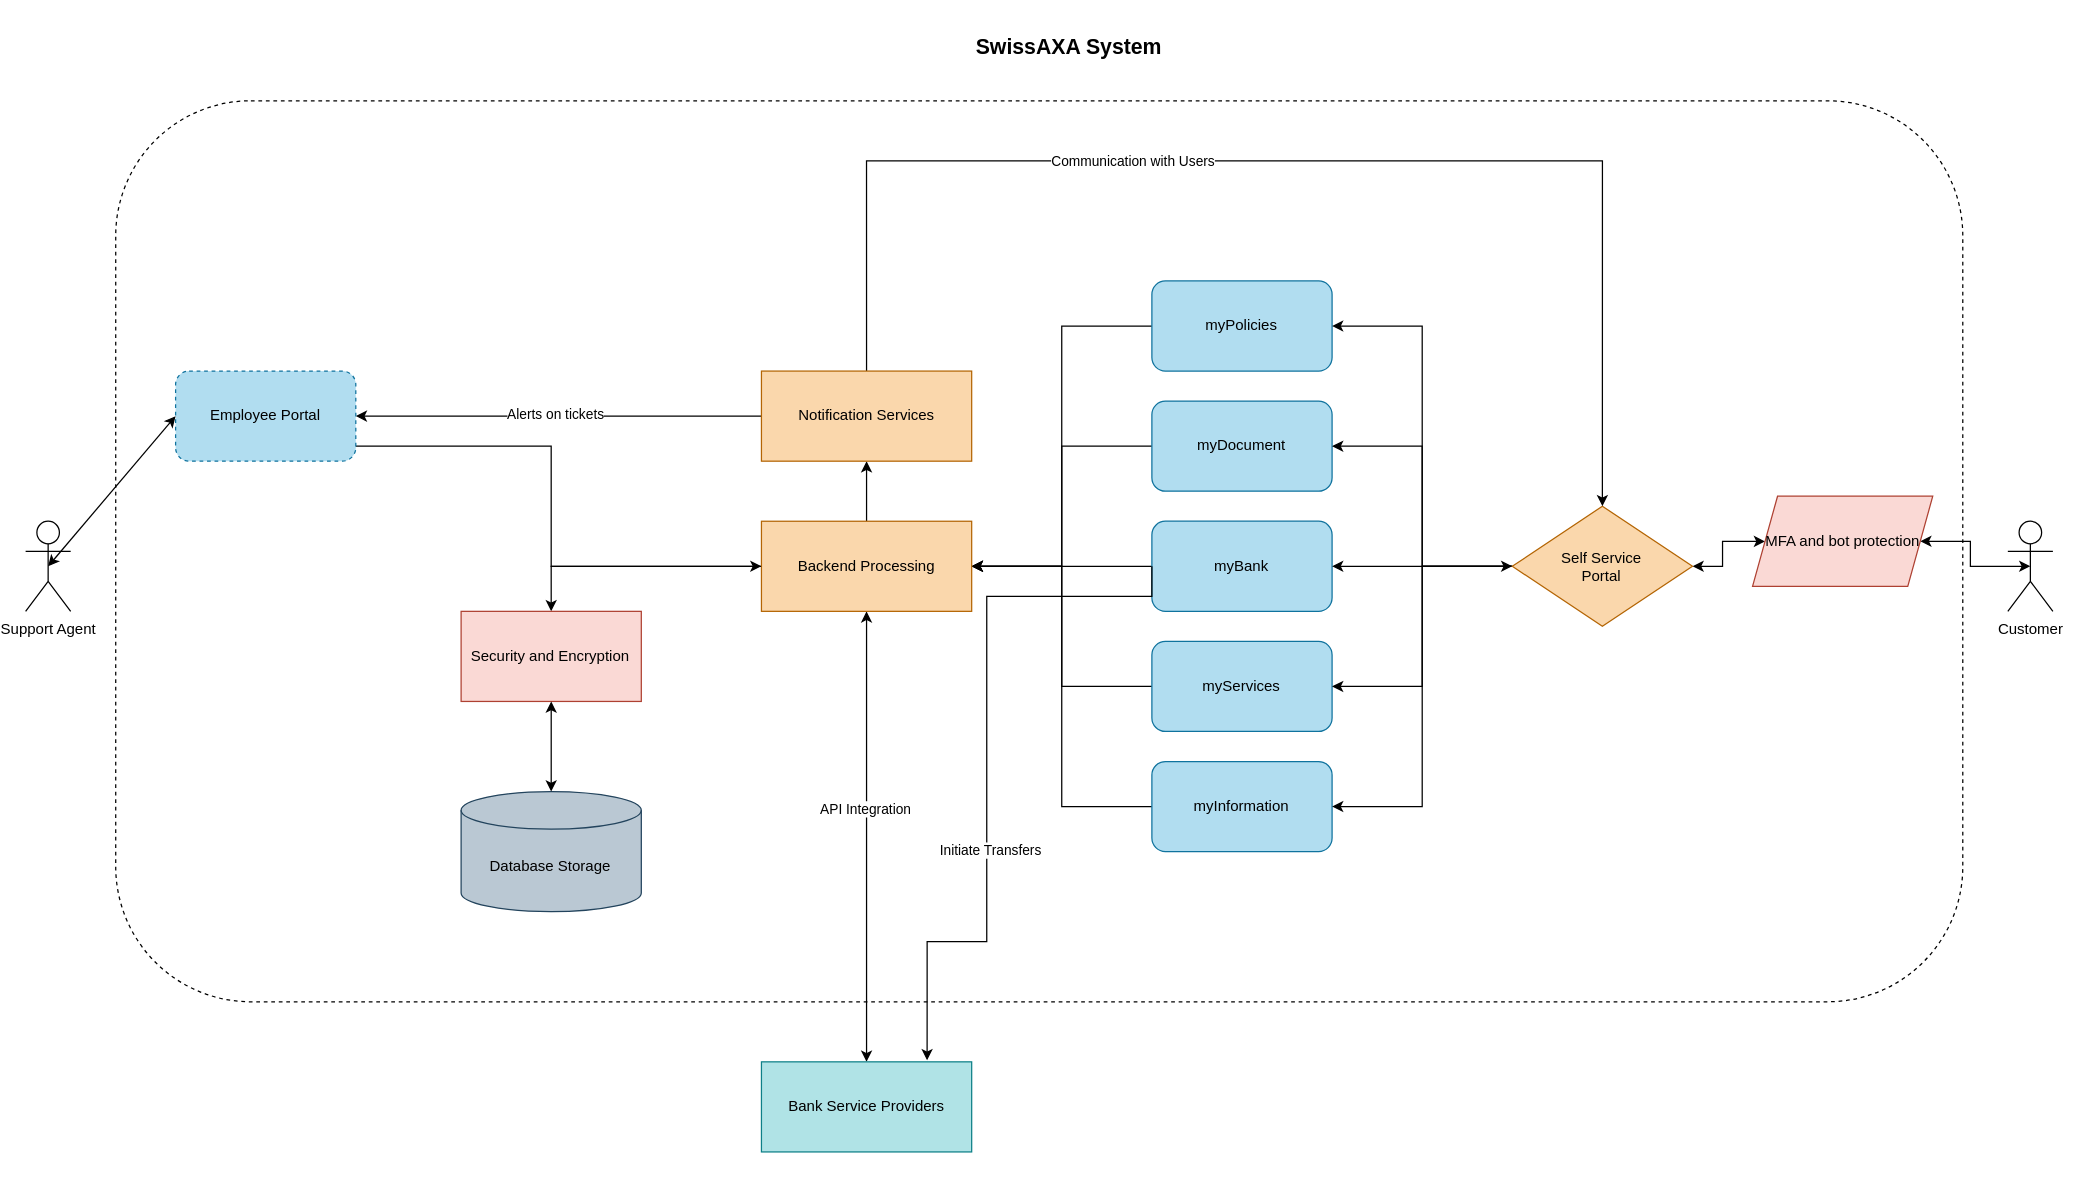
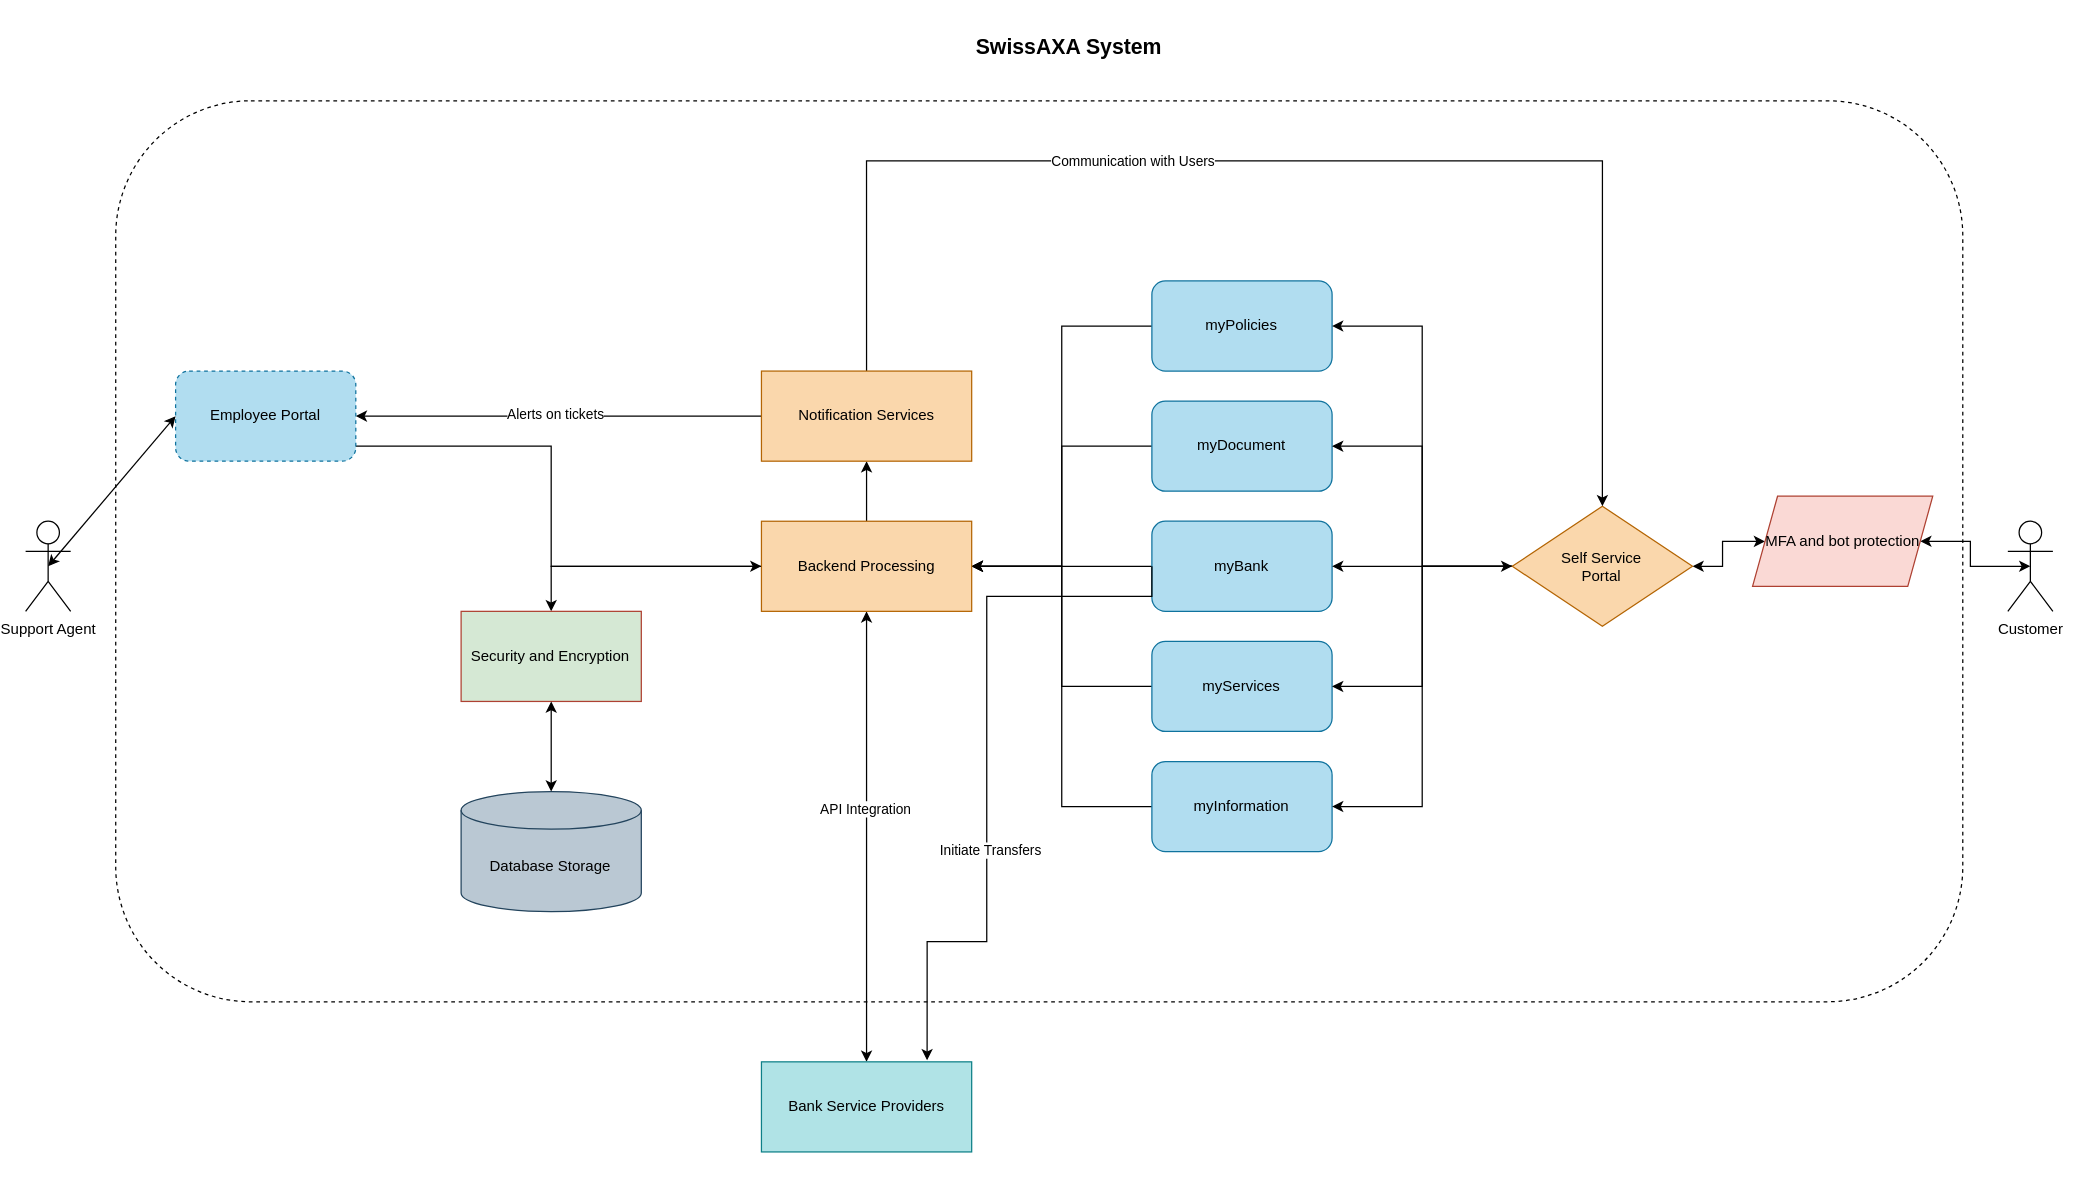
node "Security and Encryption": fillcolor #fad9d5 -> #d5e8d4
